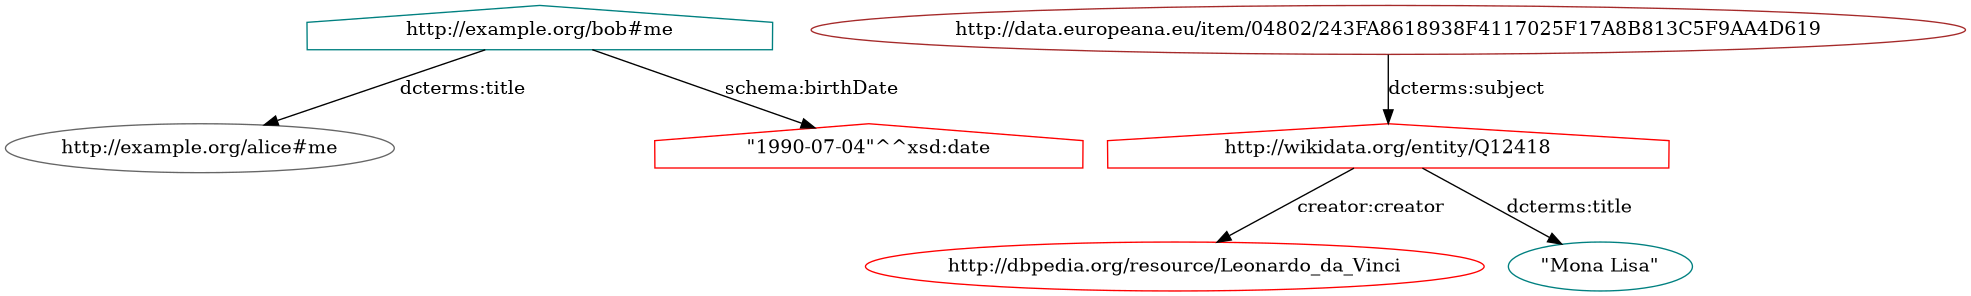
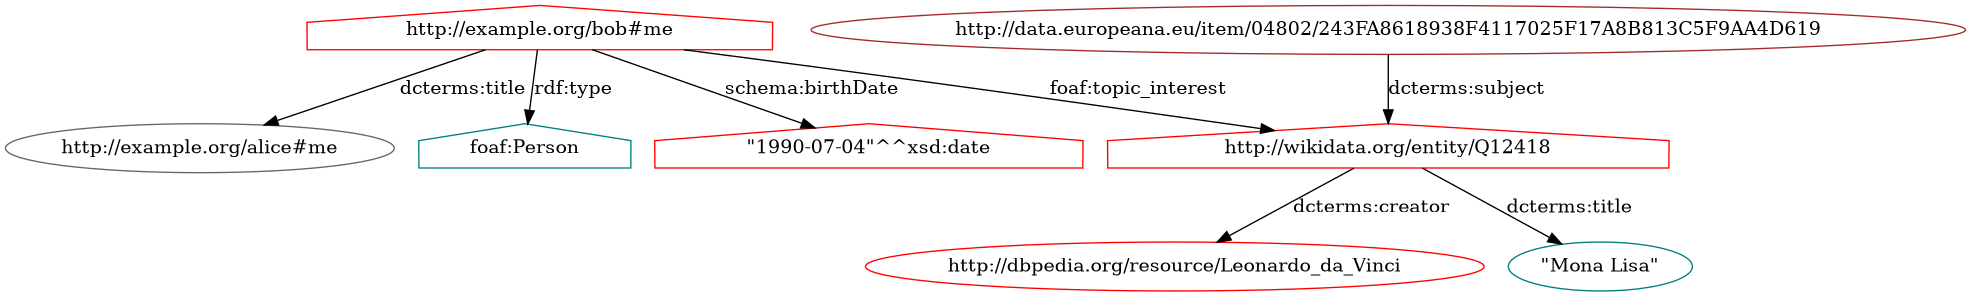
node "http://example.org/bob#me": color teal -> red
edge "http://example.org/bob#me" -> "http://wikidata.org/entity/Q12418": added, label "foaf:topic_interest"
node "foaf:Person": added
edge "http://wikidata.org/entity/Q12418" -> "http://dbpedia.org/resource/Leonardo_da_Vinci": label "creator:creator" -> "dcterms:creator"
